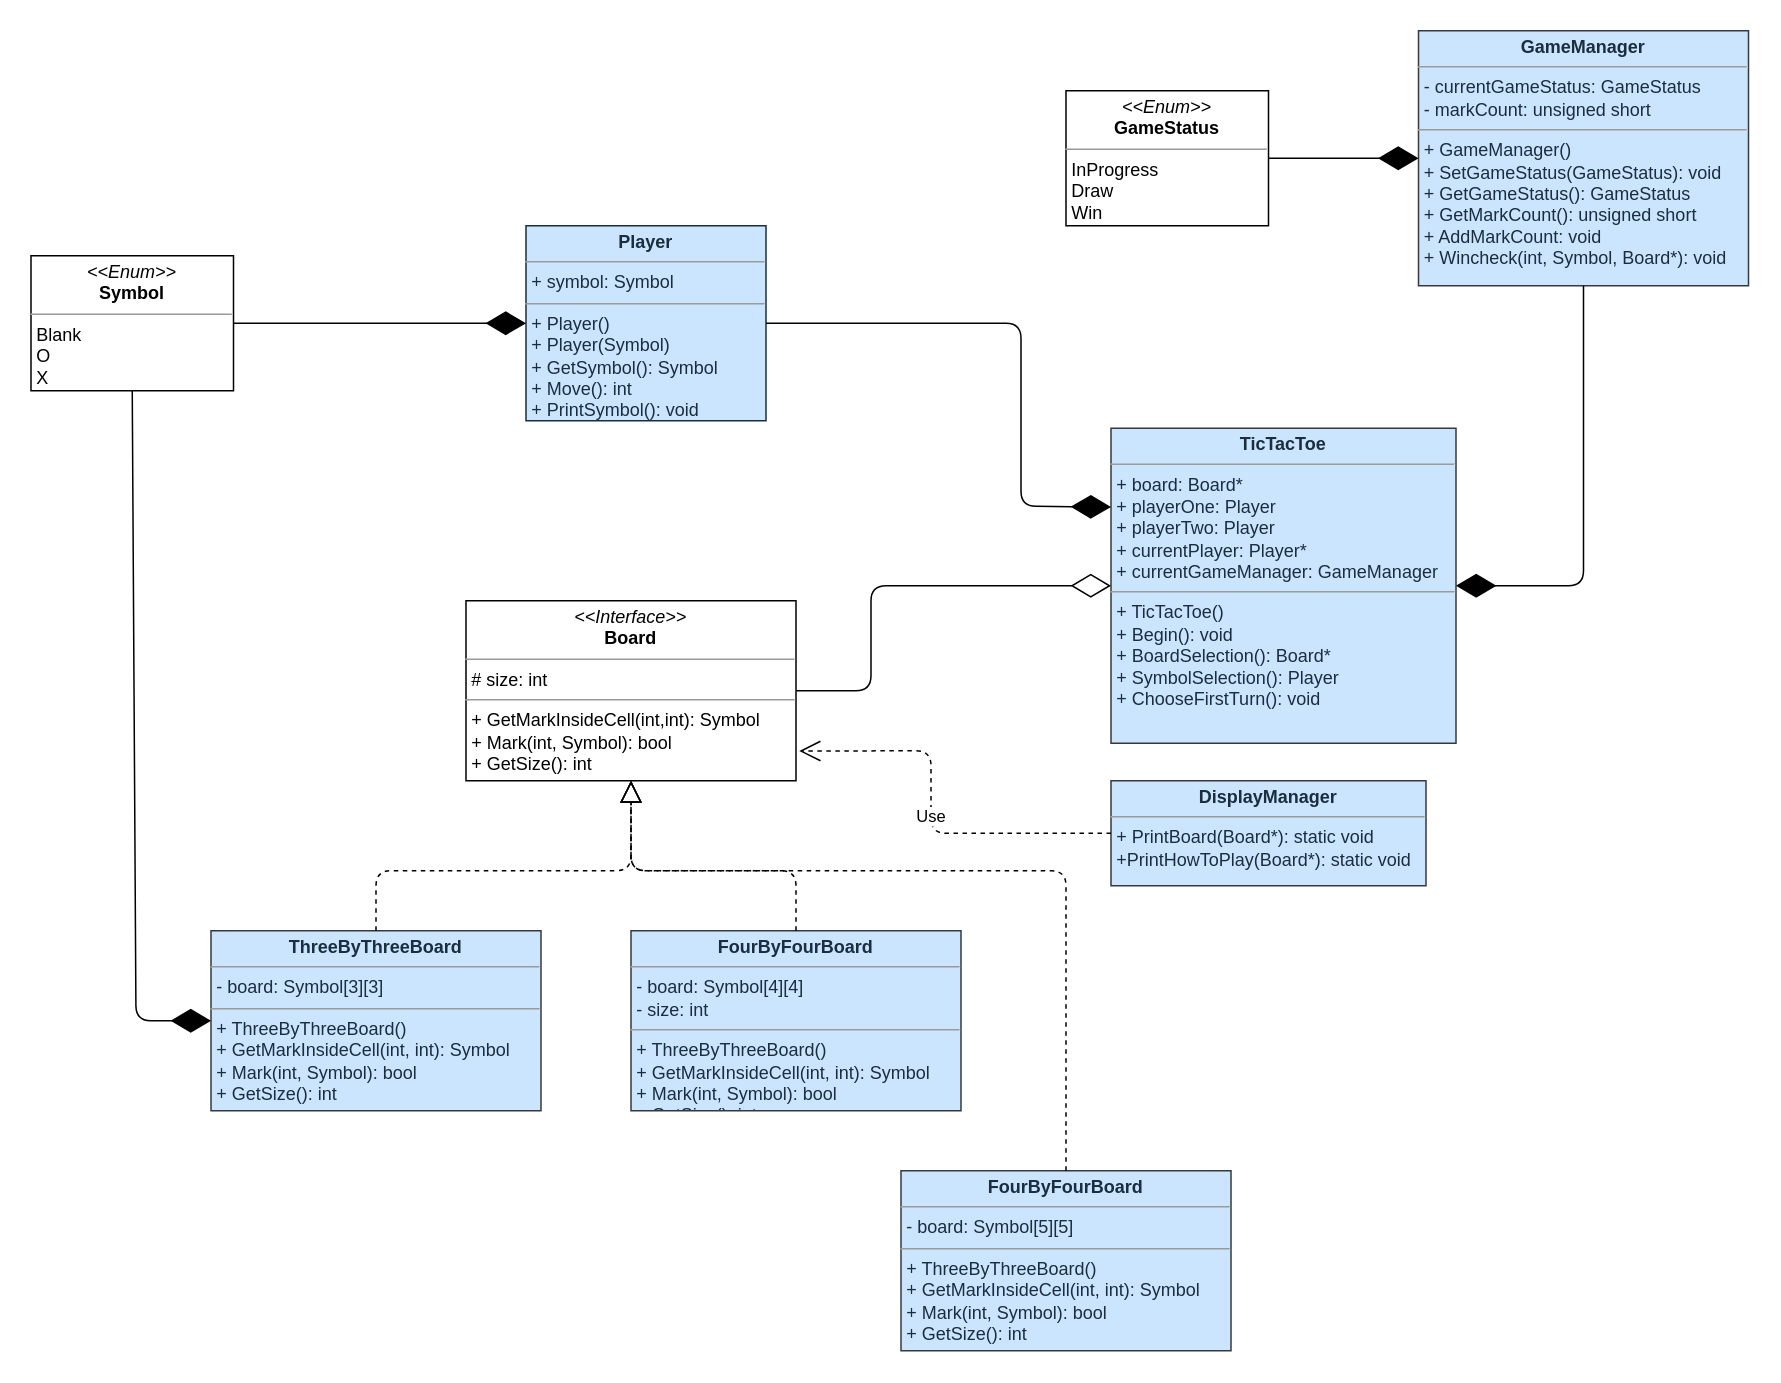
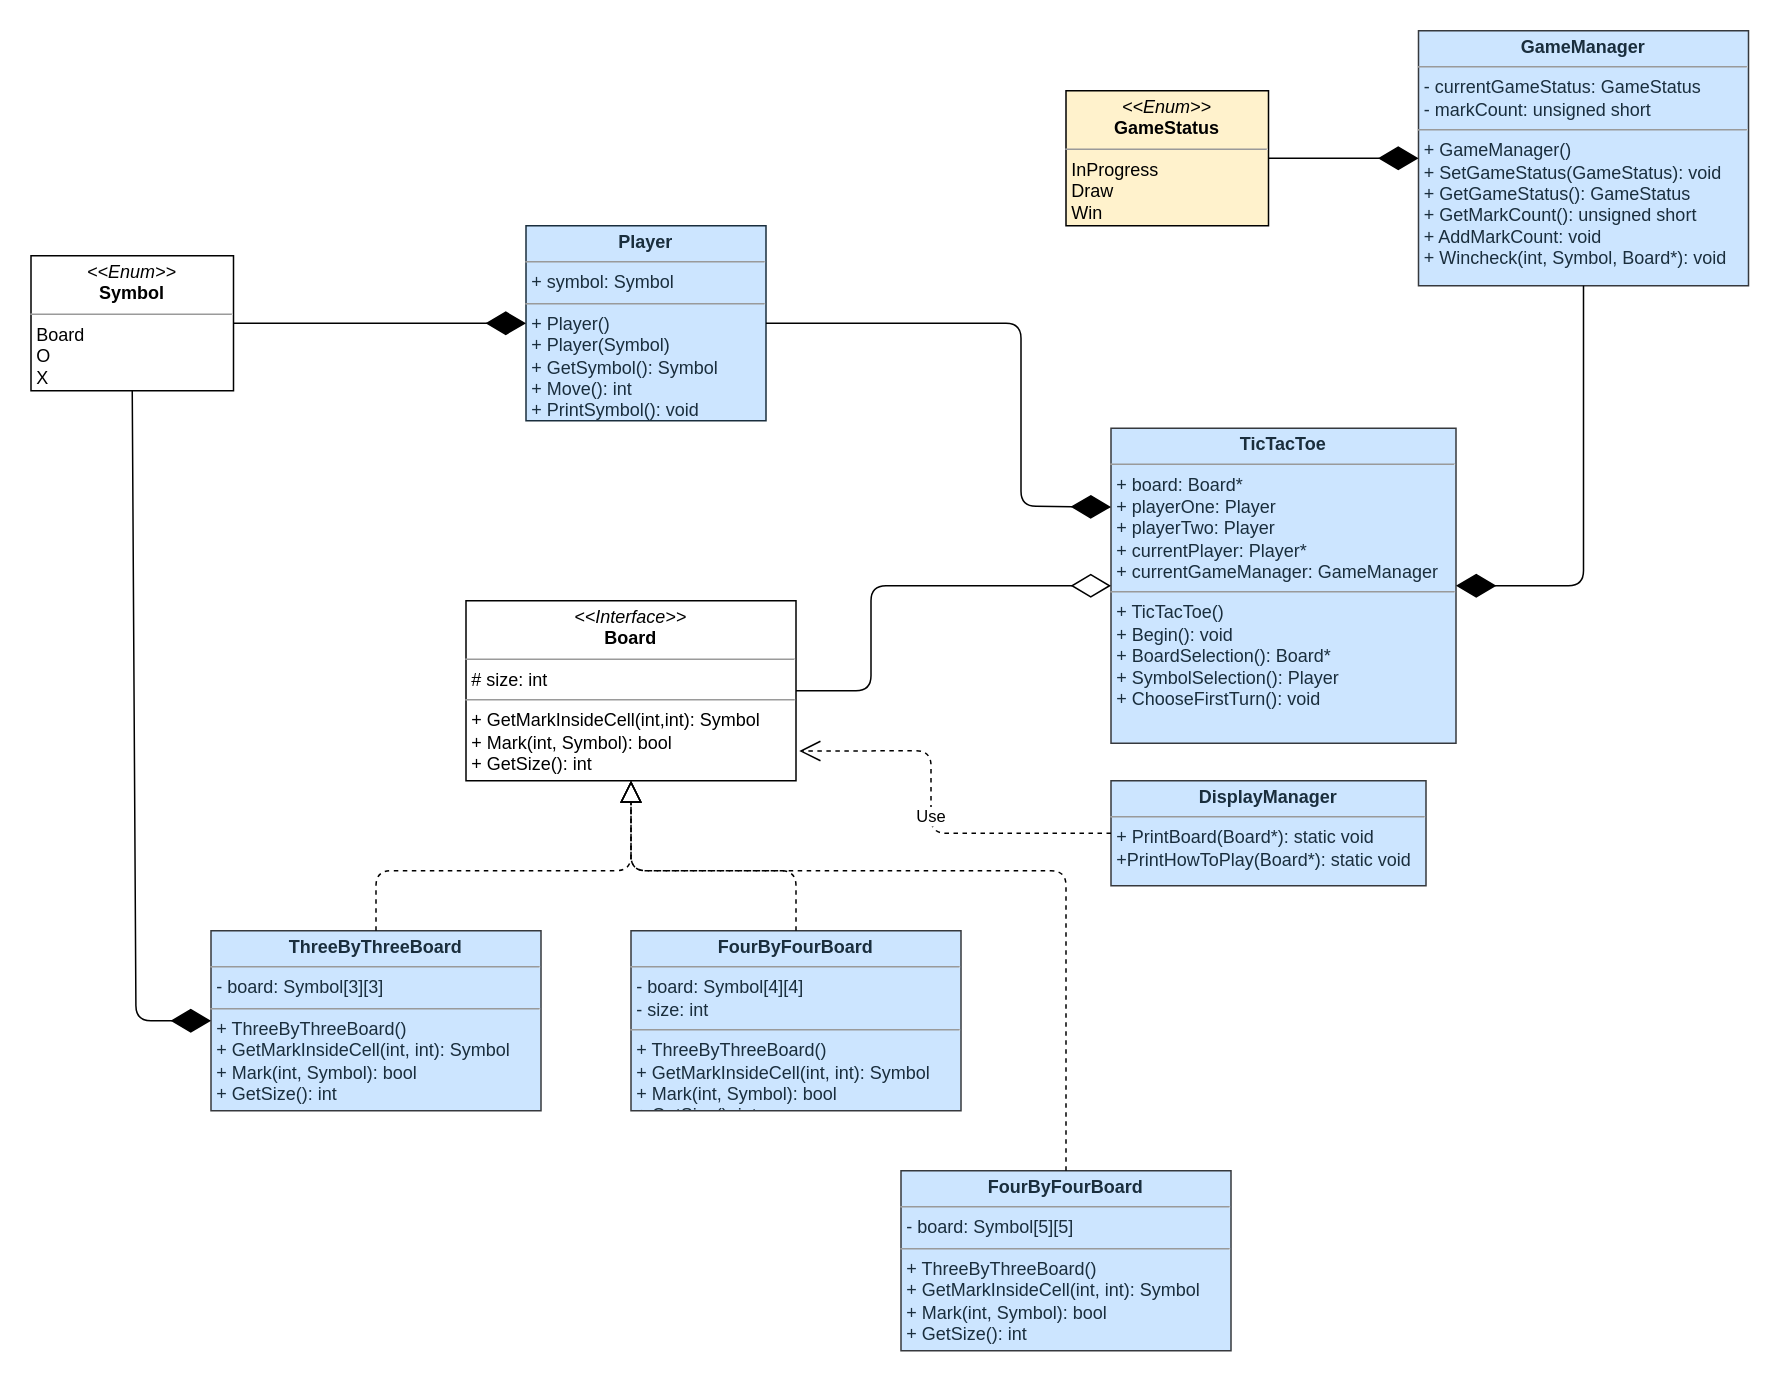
node "<<Enum>> GameStatus InProgress Draw Win": fillcolor #ffffff -> #fff2cc
node "<<Enum>> Symbol Blank O X": label "<<Enum>> Symbol Blank O X" -> "<<Enum>> Symbol Board O X"
